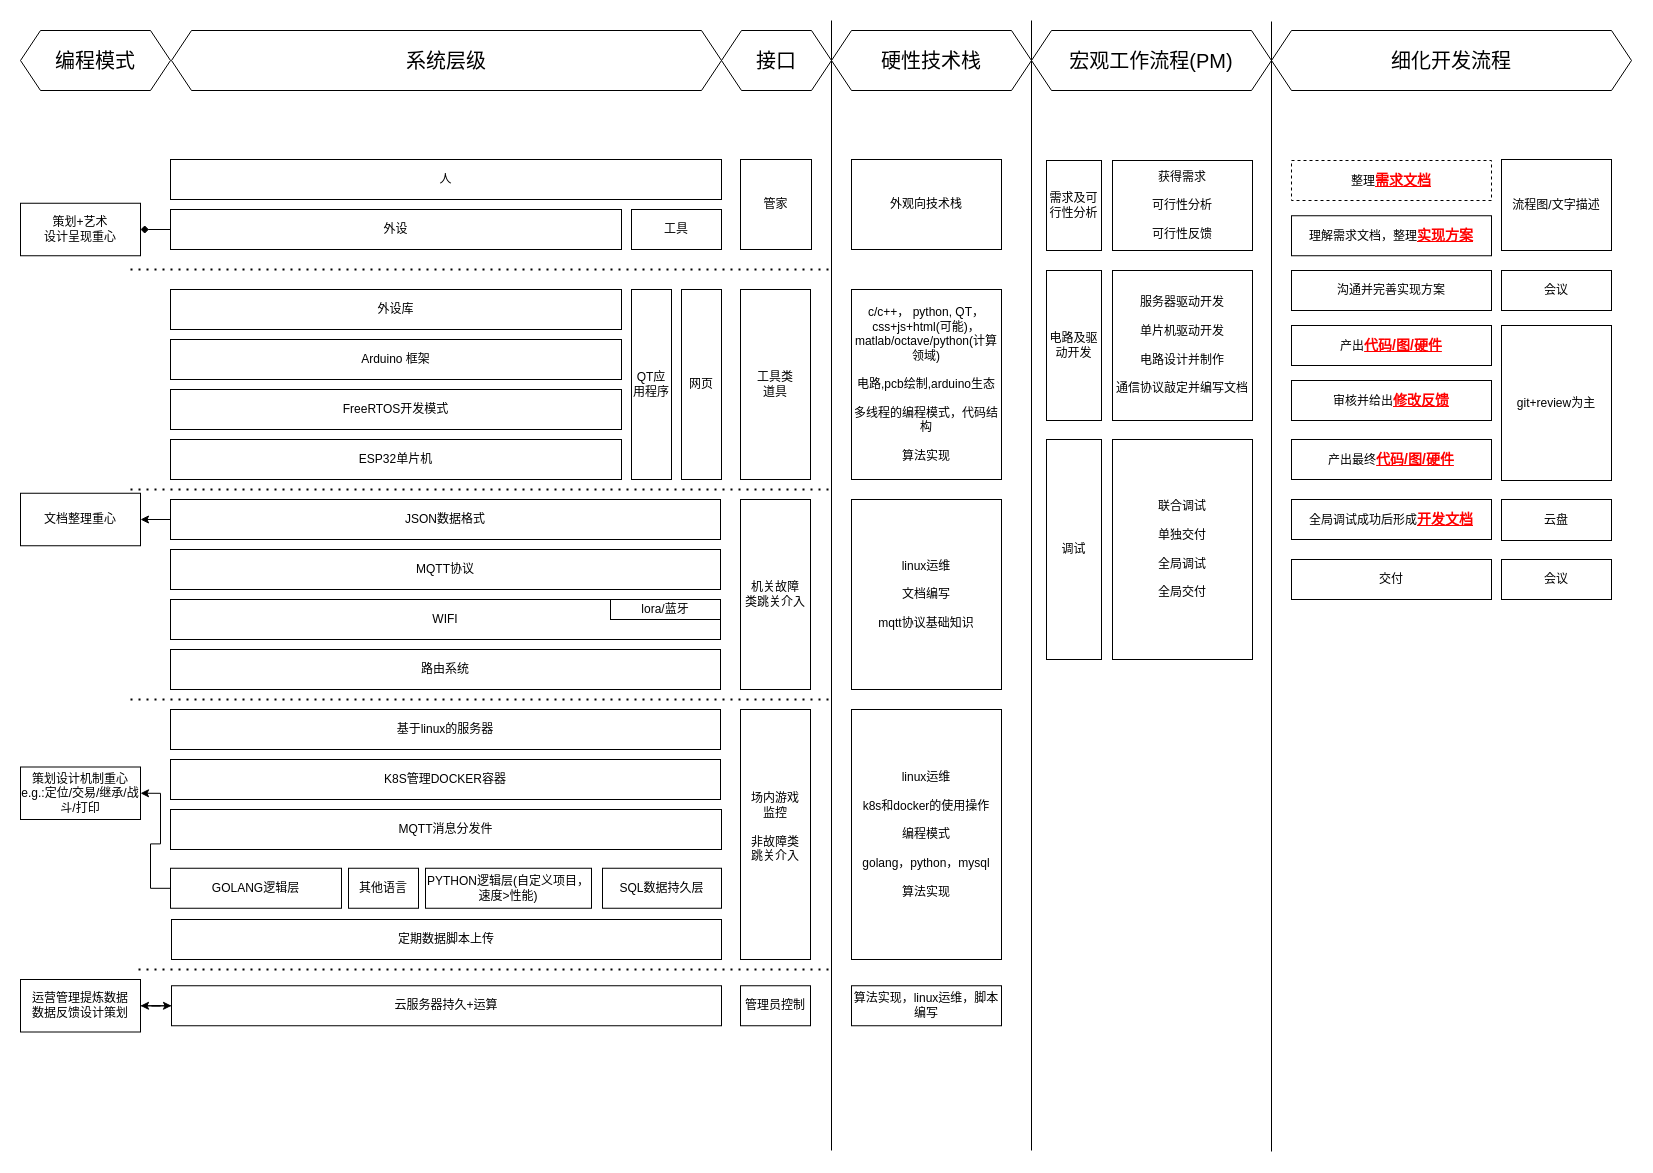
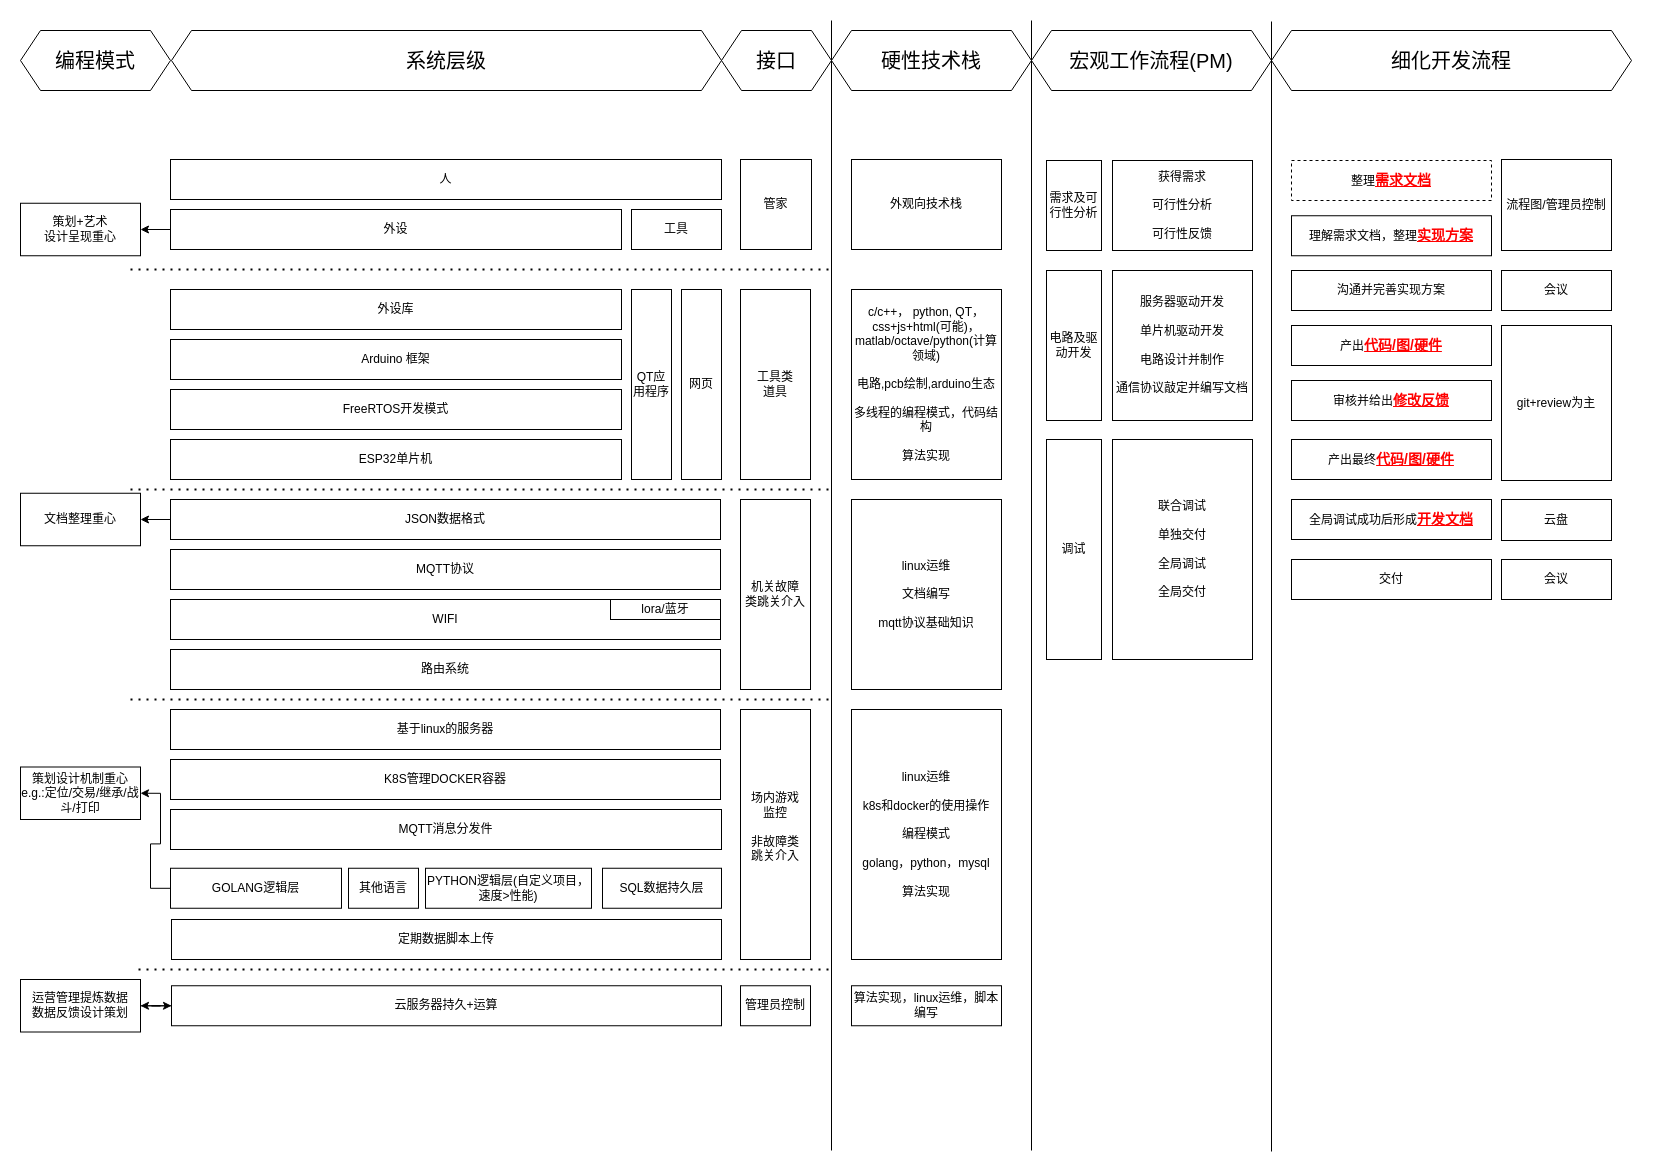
node "流程图/文字描述": label "流程图/文字描述" -> "流程图/管理员控制"
edge "外设" -> "策划+艺术 设计呈现重心": arrowhead diamond -> classic
